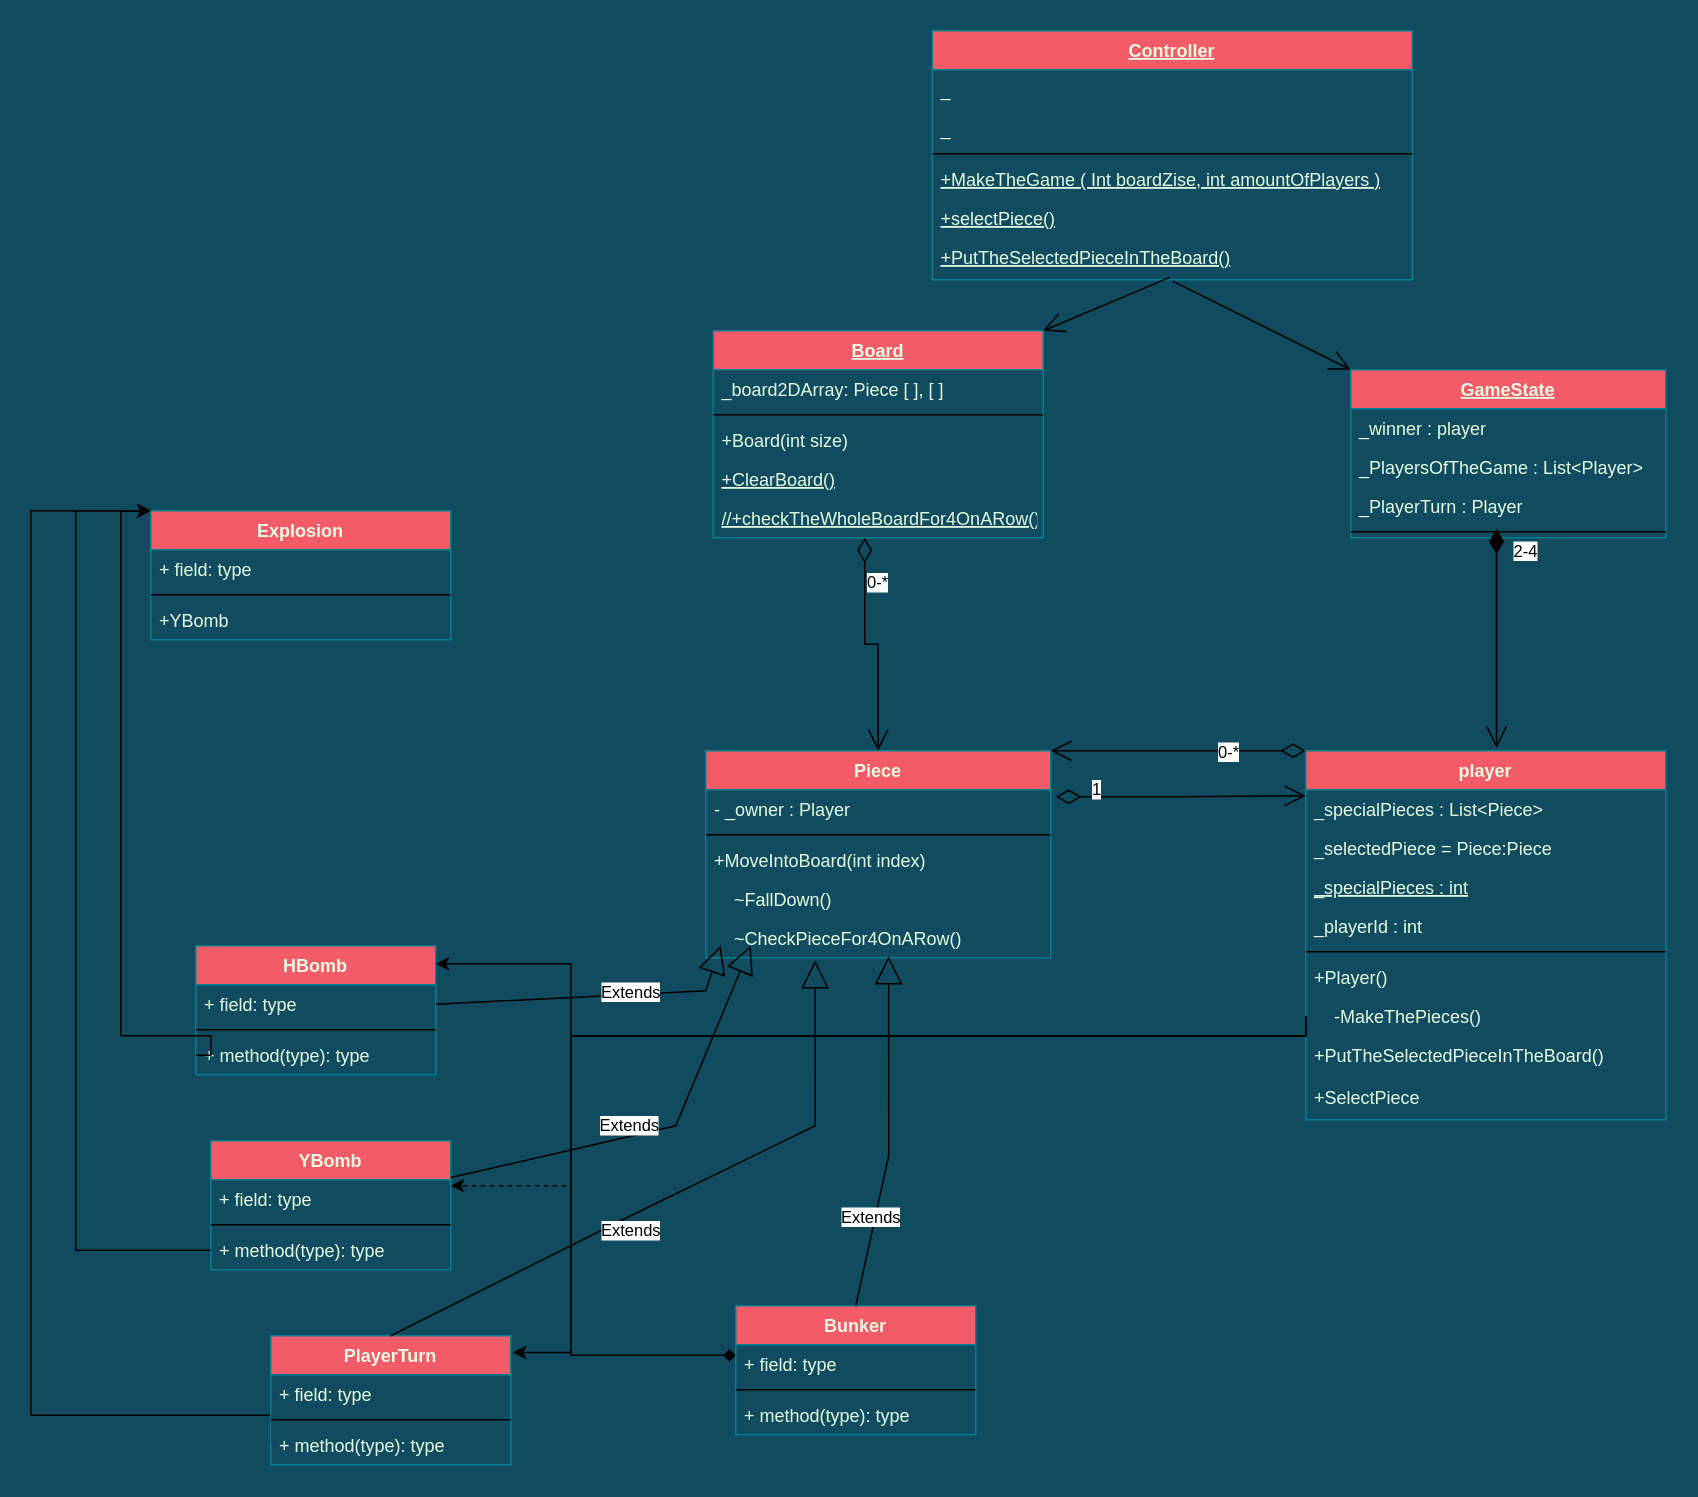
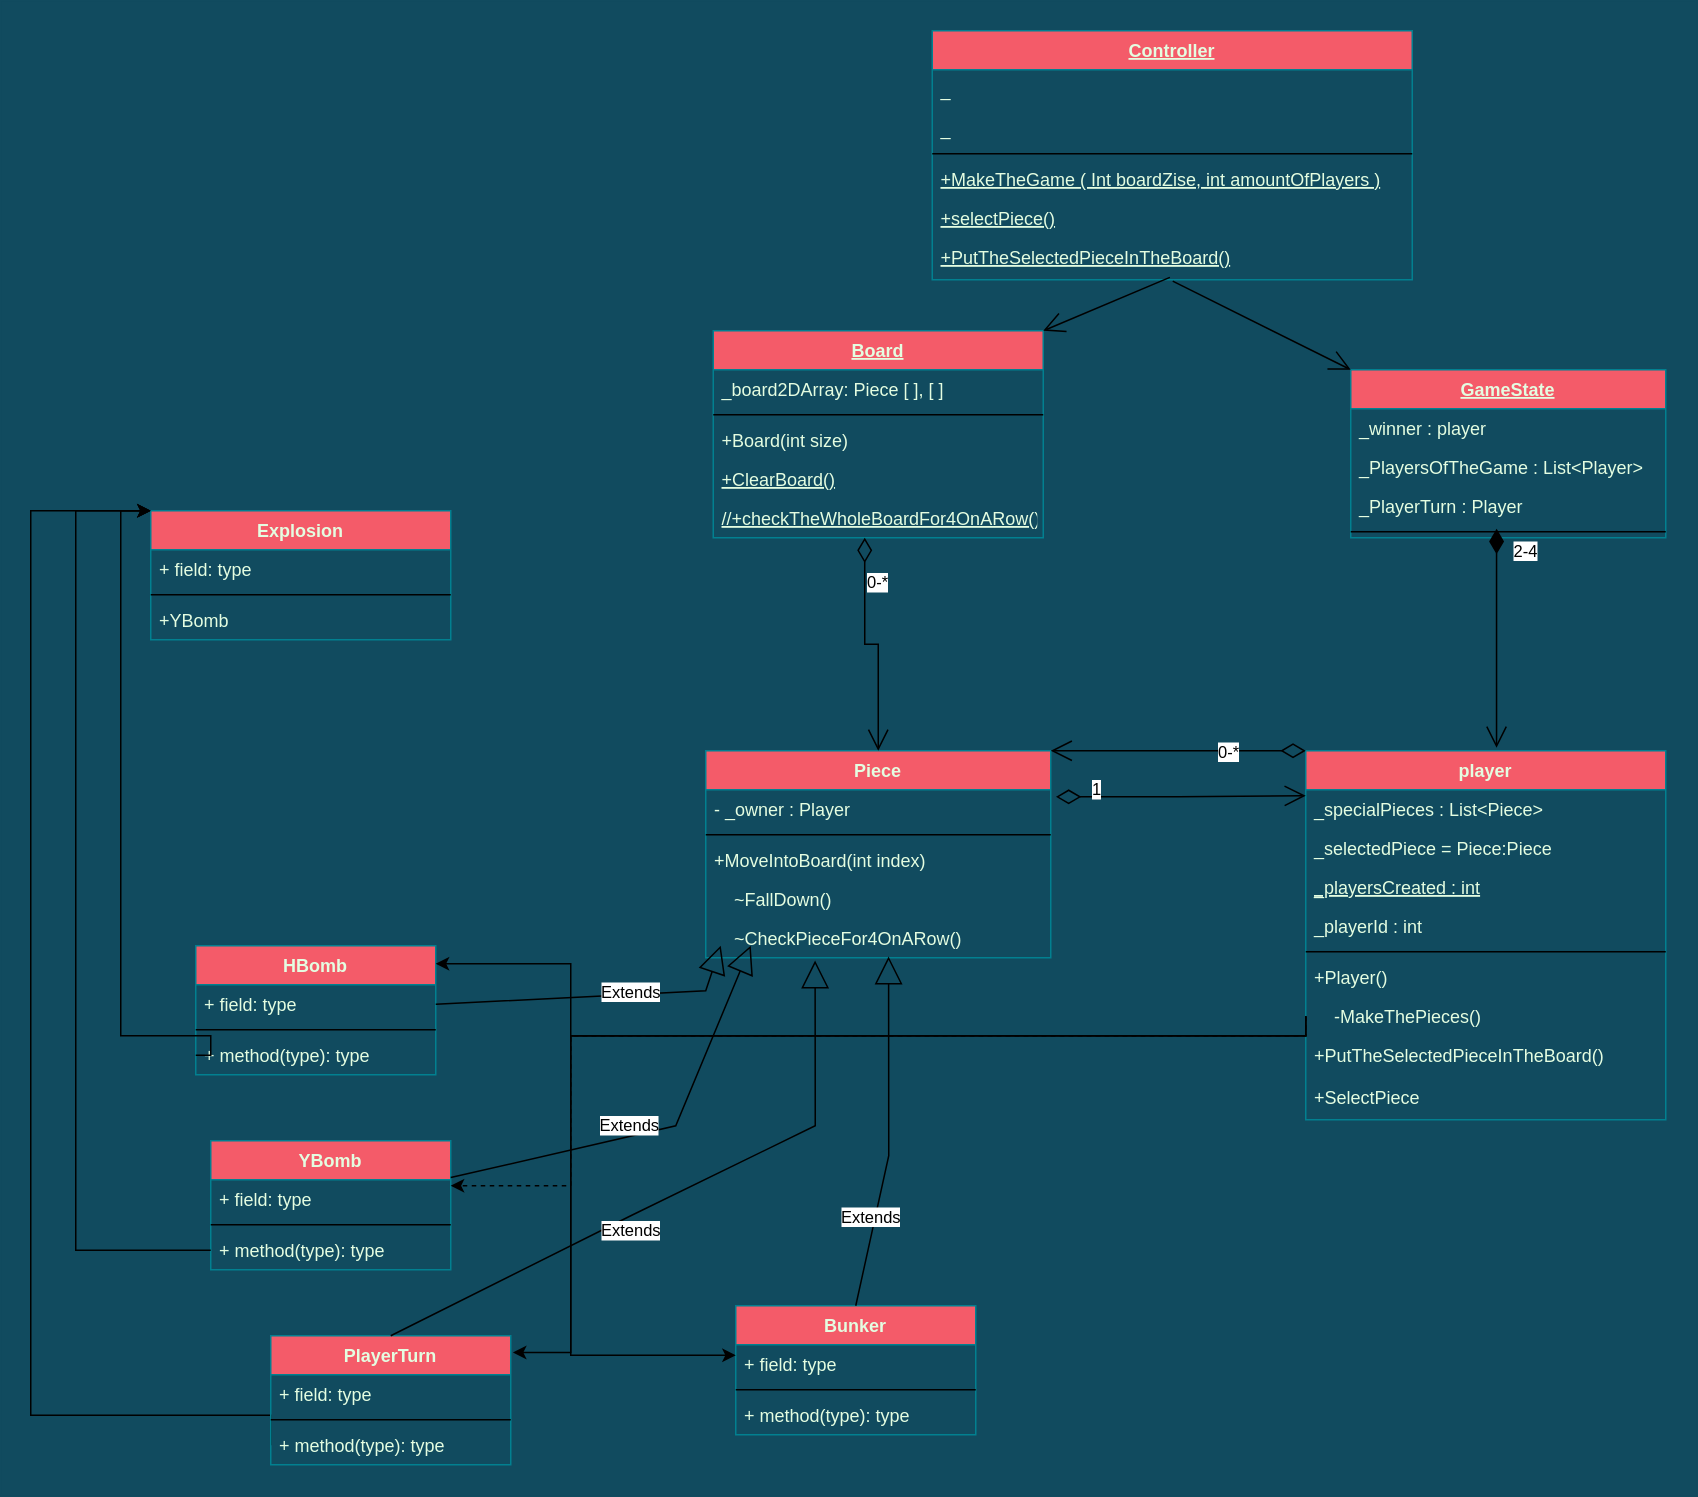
node "_specialPieces : int": label "_specialPieces : int" -> "_playersCreated : int"
edge "-MakeThePieces()" -> "Bunker": arrowhead diamond -> classic
